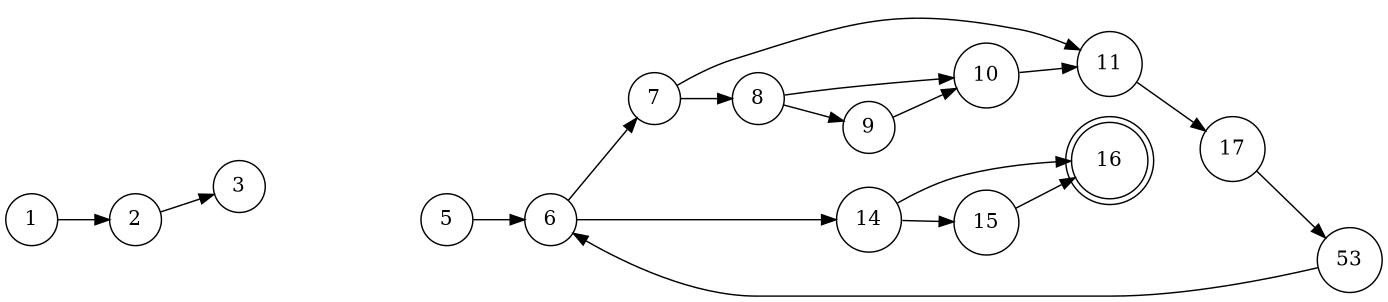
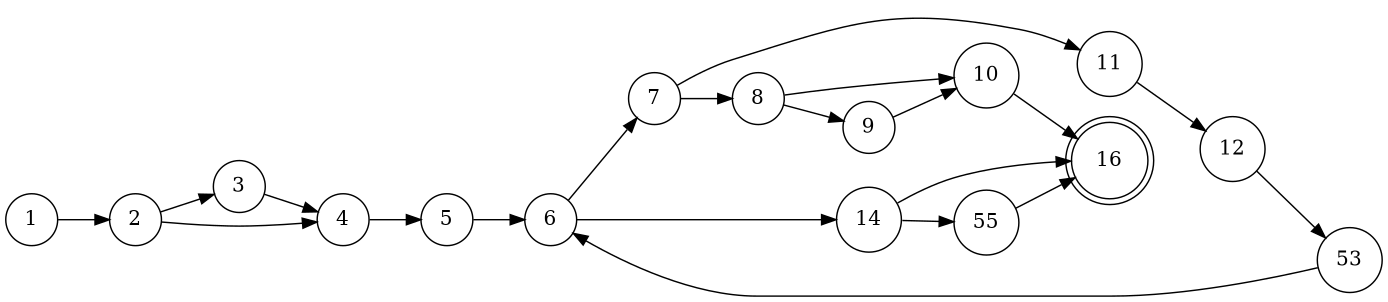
edge "10" -> "11": now "10" -> "16"
node "17": label "17" -> "12"
node "4": added
node "15": label "15" -> "55"
